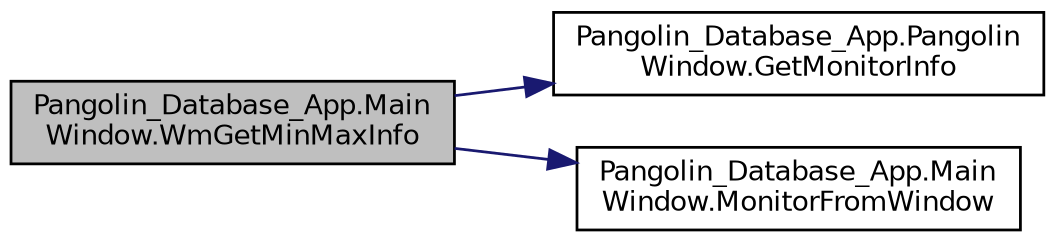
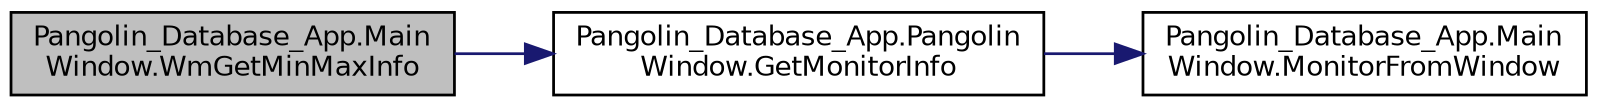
edge "Pangolin_Database_App.Main Window.WmGetMinMaxInfo" -> "Pangolin_Database_App.Main Window.MonitorFromWindow": now "Pangolin_Database_App.Pangolin Window.GetMonitorInfo" -> "Pangolin_Database_App.Main Window.MonitorFromWindow"
